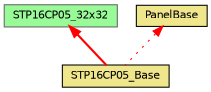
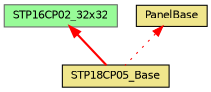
node "STP16CP05_32x32": label "STP16CP05_32x32" -> "STP16CP02_32x32"
node "STP16CP05_Base": label "STP16CP05_Base" -> "STP18CP05_Base"
